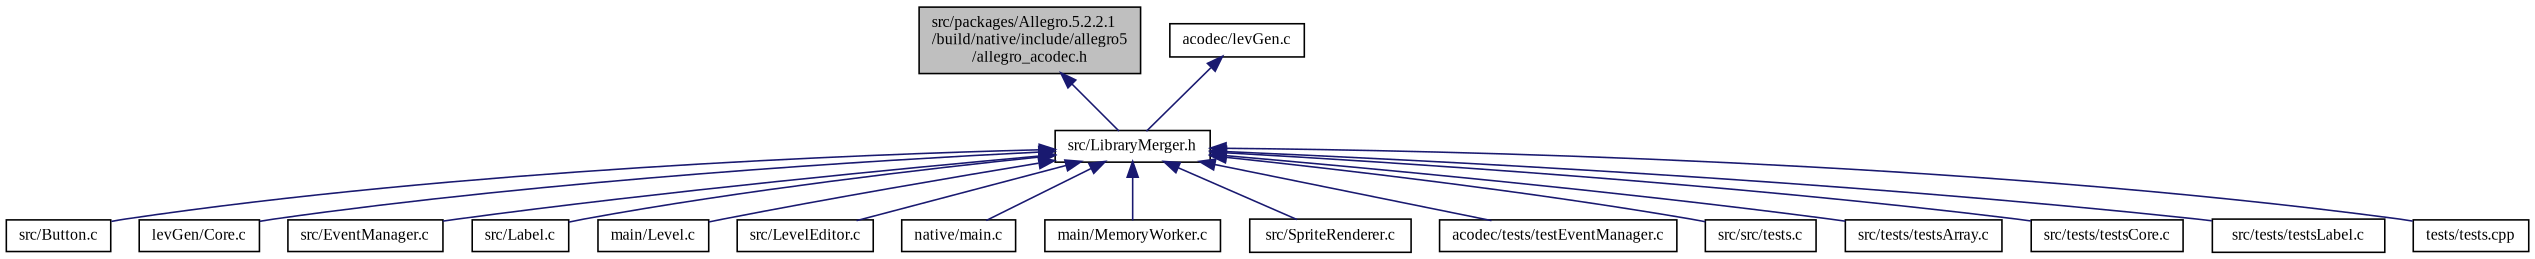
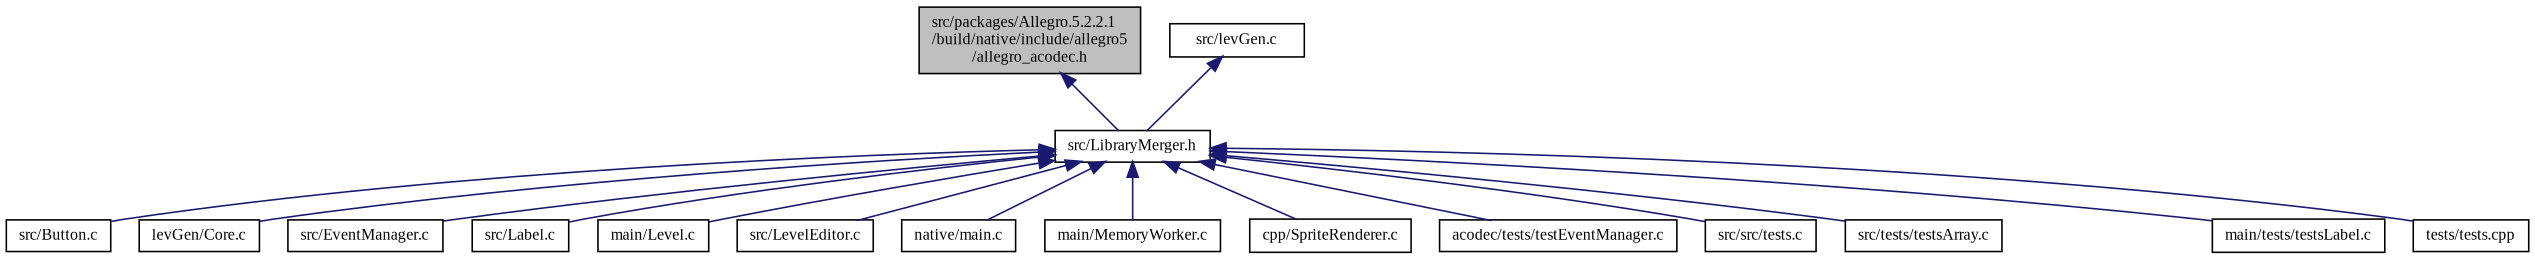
node "acodec/levGen.c": label "acodec/levGen.c" -> "src/levGen.c"
node "src/SpriteRenderer.c": label "src/SpriteRenderer.c" -> "cpp/SpriteRenderer.c"
node "src/tests/testsCore.c": removed
node "src/tests/testsLabel.c": label "src/tests/testsLabel.c" -> "main/tests/testsLabel.c"
